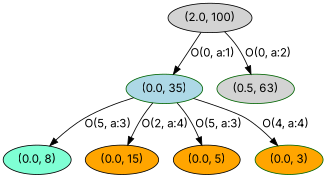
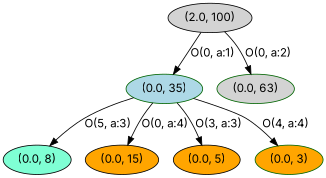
node "(0.5, 63)": label "(0.5, 63)" -> "(0.0, 63)"
edge "(0.0, 35)" -> "(0.0, 15)": label "O(2, a:4)" -> "O(0, a:4)"
edge "(0.0, 35)" -> "(0.0, 5)": label "O(5, a:3)" -> "O(3, a:3)"
